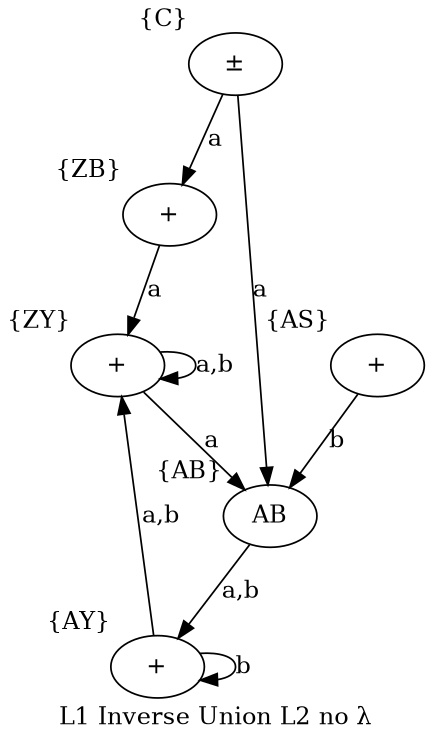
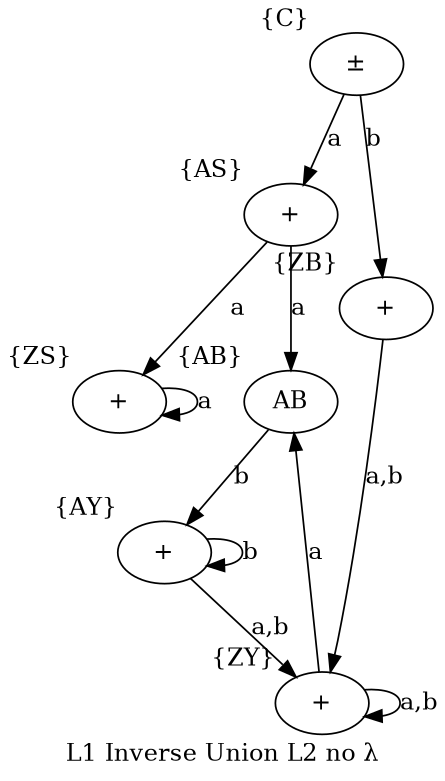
edge "± {C}" -> "+ {ZB}": label "a" -> "b"
edge "± {C}" -> "AB {AB}": now "± {C}" -> "+ {AS}"
edge "+ {ZB}" -> "+ {ZY}": label "a" -> "a,b"
node "+ {ZS}": added
edge "+ {AS}" -> "AB {AB}": label "b" -> "a"
edge "AB {AB}" -> "+ {AY}": label "a,b" -> "b"
